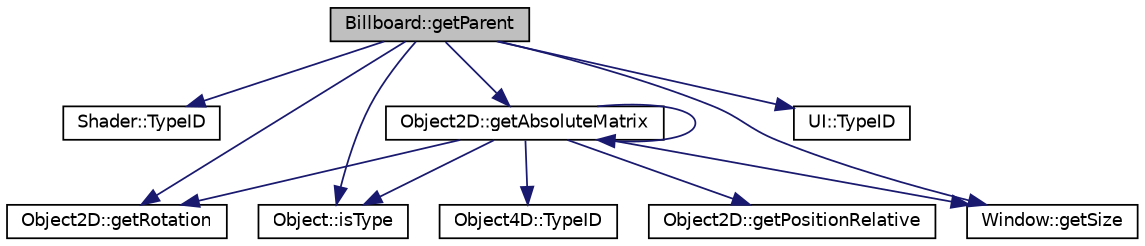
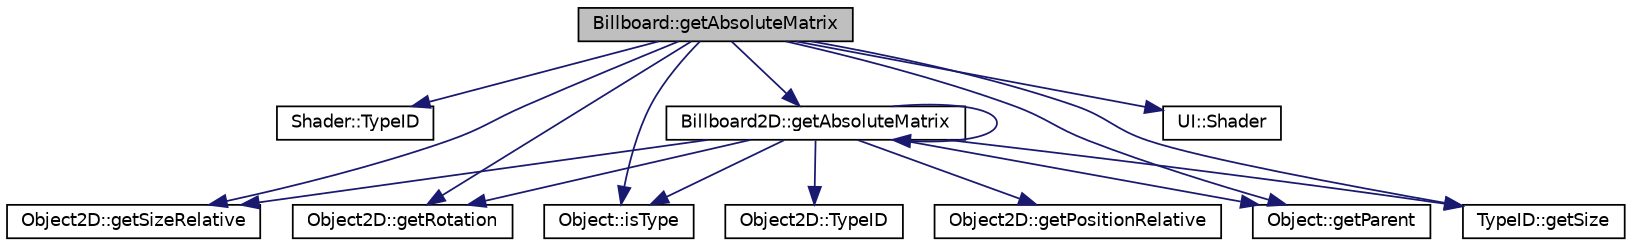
node "Billboard::getParent": label "Billboard::getParent" -> "Billboard::getAbsoluteMatrix"
node "Object2D::getAbsoluteMatrix": label "Object2D::getAbsoluteMatrix" -> "Billboard2D::getAbsoluteMatrix"
node "UI::TypeID": label "UI::TypeID" -> "UI::Shader"
node "Object2D::getSizeRelative": added
node "Object4D::TypeID": label "Object4D::TypeID" -> "Object2D::TypeID"
node "Window::getSize": label "Window::getSize" -> "TypeID::getSize"
node "Object::getParent": added
